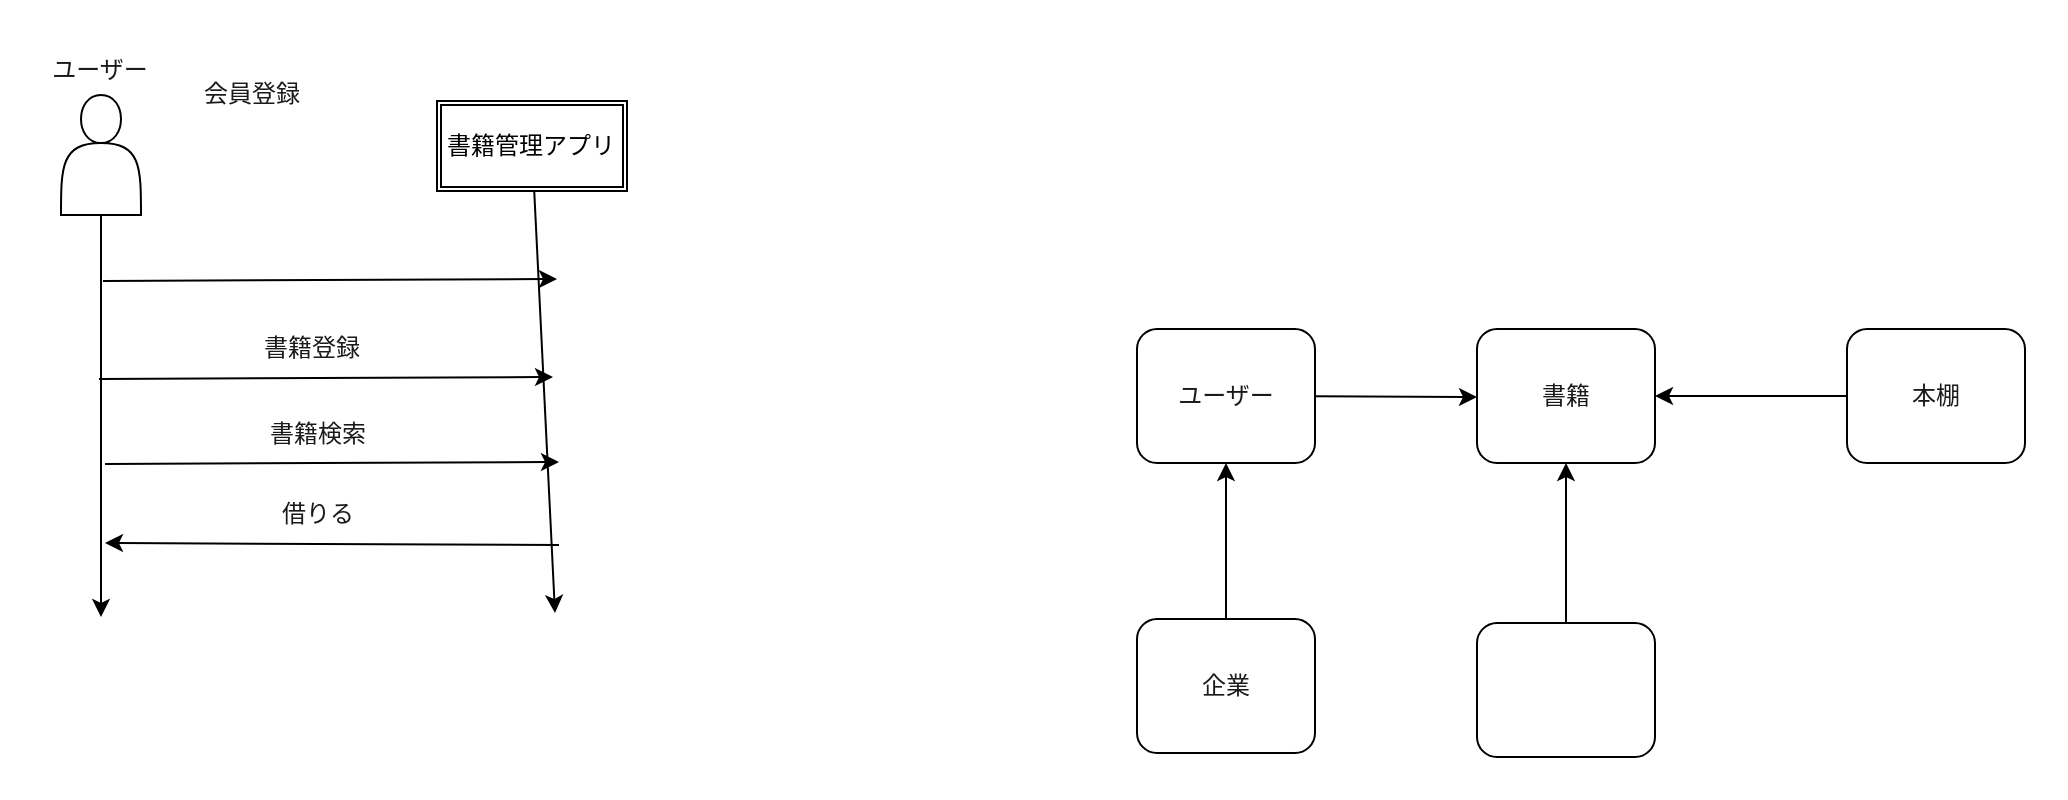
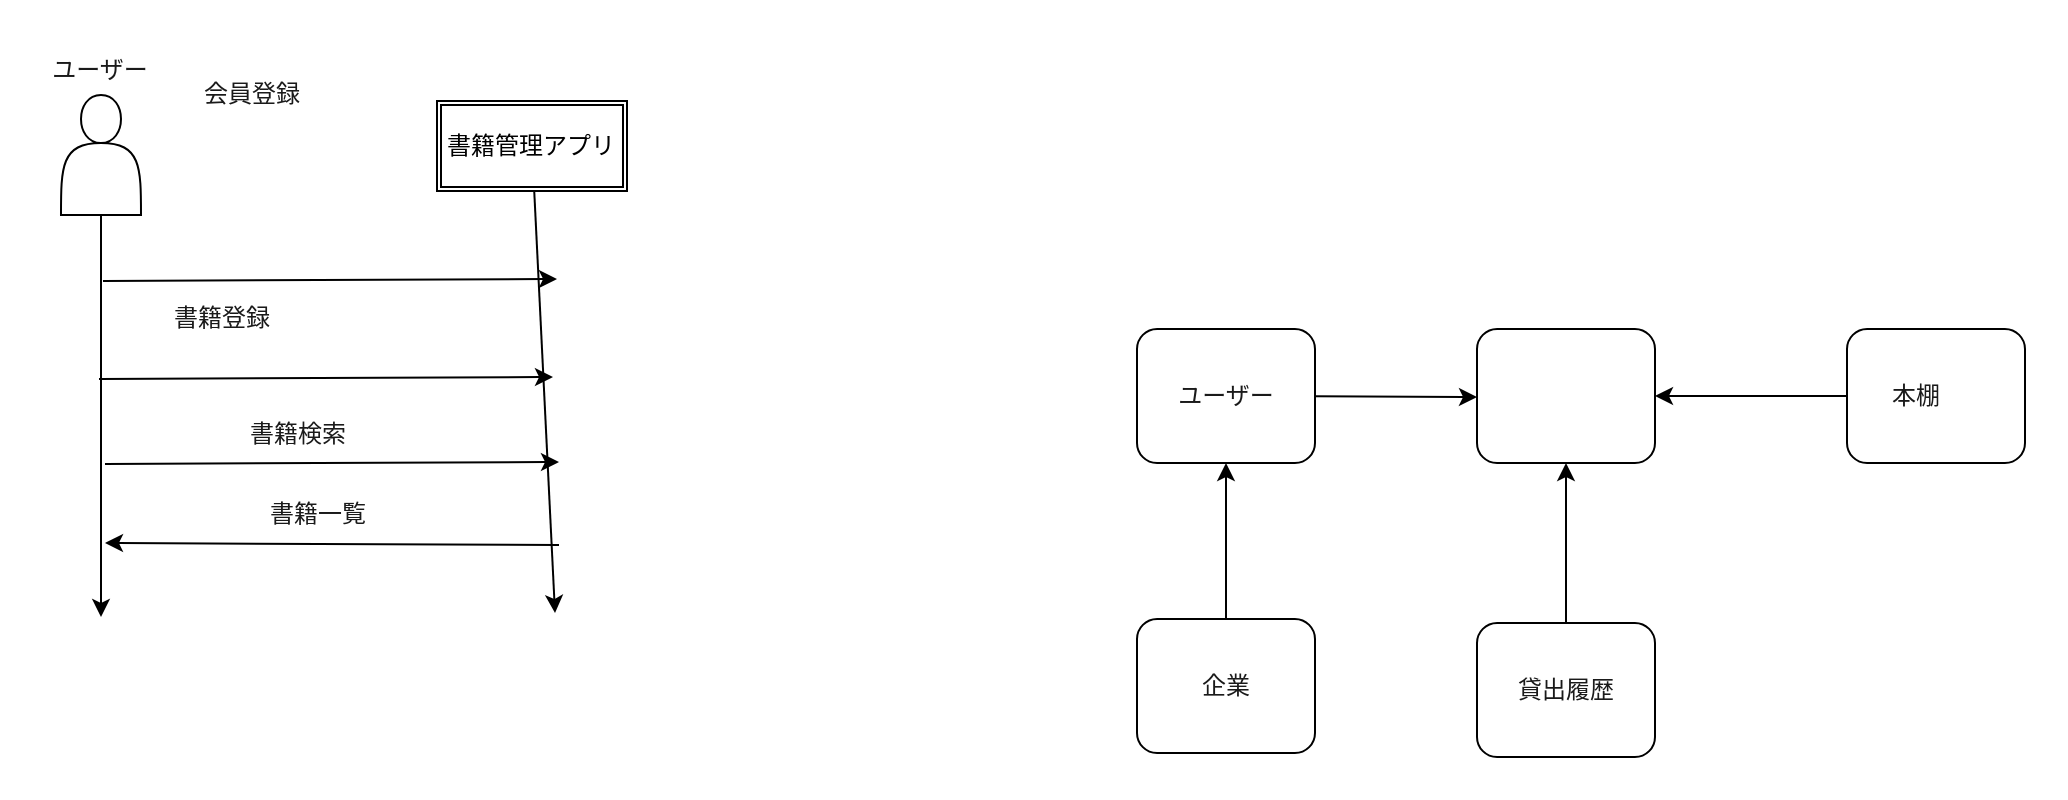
node "書籍登録": moved (313, 349) -> (223, 319)
node "書籍": removed
node "本棚": moved (1936, 396) -> (1916, 396)
node "書籍検索": moved (319, 434) -> (299, 434)
node "借りる": label "借りる" -> "書籍一覧"
node "貸出履歴": added
